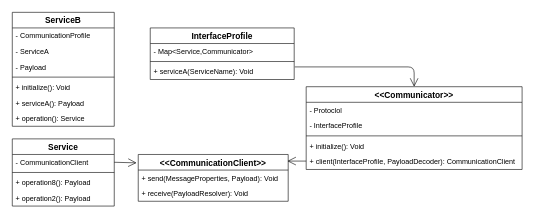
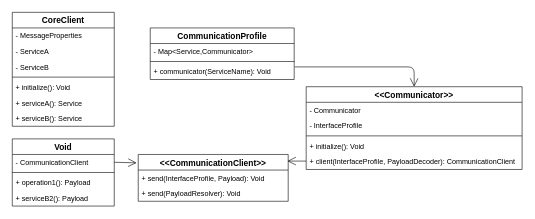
node "ServiceB": label "ServiceB" -> "CoreClient"
node "- CommunicationProfile": label "- CommunicationProfile" -> "- MessageProperties"
node "InterfaceProfile": label "InterfaceProfile" -> "CommunicationProfile"
node "- Payload": label "- Payload" -> "- ServiceB"
node "+ serviceA(ServiceName): Void": label "+ serviceA(ServiceName): Void" -> "+ communicator(ServiceName): Void"
node "+ serviceA(): Payload": label "+ serviceA(): Payload" -> "+ serviceA(): Service"
node "- Protoclol": label "- Protoclol" -> "- Communicator"
node "+ operation(): Service": label "+ operation(): Service" -> "+ serviceB(): Service"
node "Service": label "Service" -> "Void"
node "+ send(MessageProperties, Payload): Void": label "+ send(MessageProperties, Payload): Void" -> "+ send(InterfaceProfile, Payload): Void"
node "+ operation8(): Payload": label "+ operation8(): Payload" -> "+ operation1(): Payload"
node "+ receive(PayloadResolver): Void": label "+ receive(PayloadResolver): Void" -> "+ send(PayloadResolver): Void"
node "+ operation2(): Payload": label "+ operation2(): Payload" -> "+ serviceB2(): Payload"
